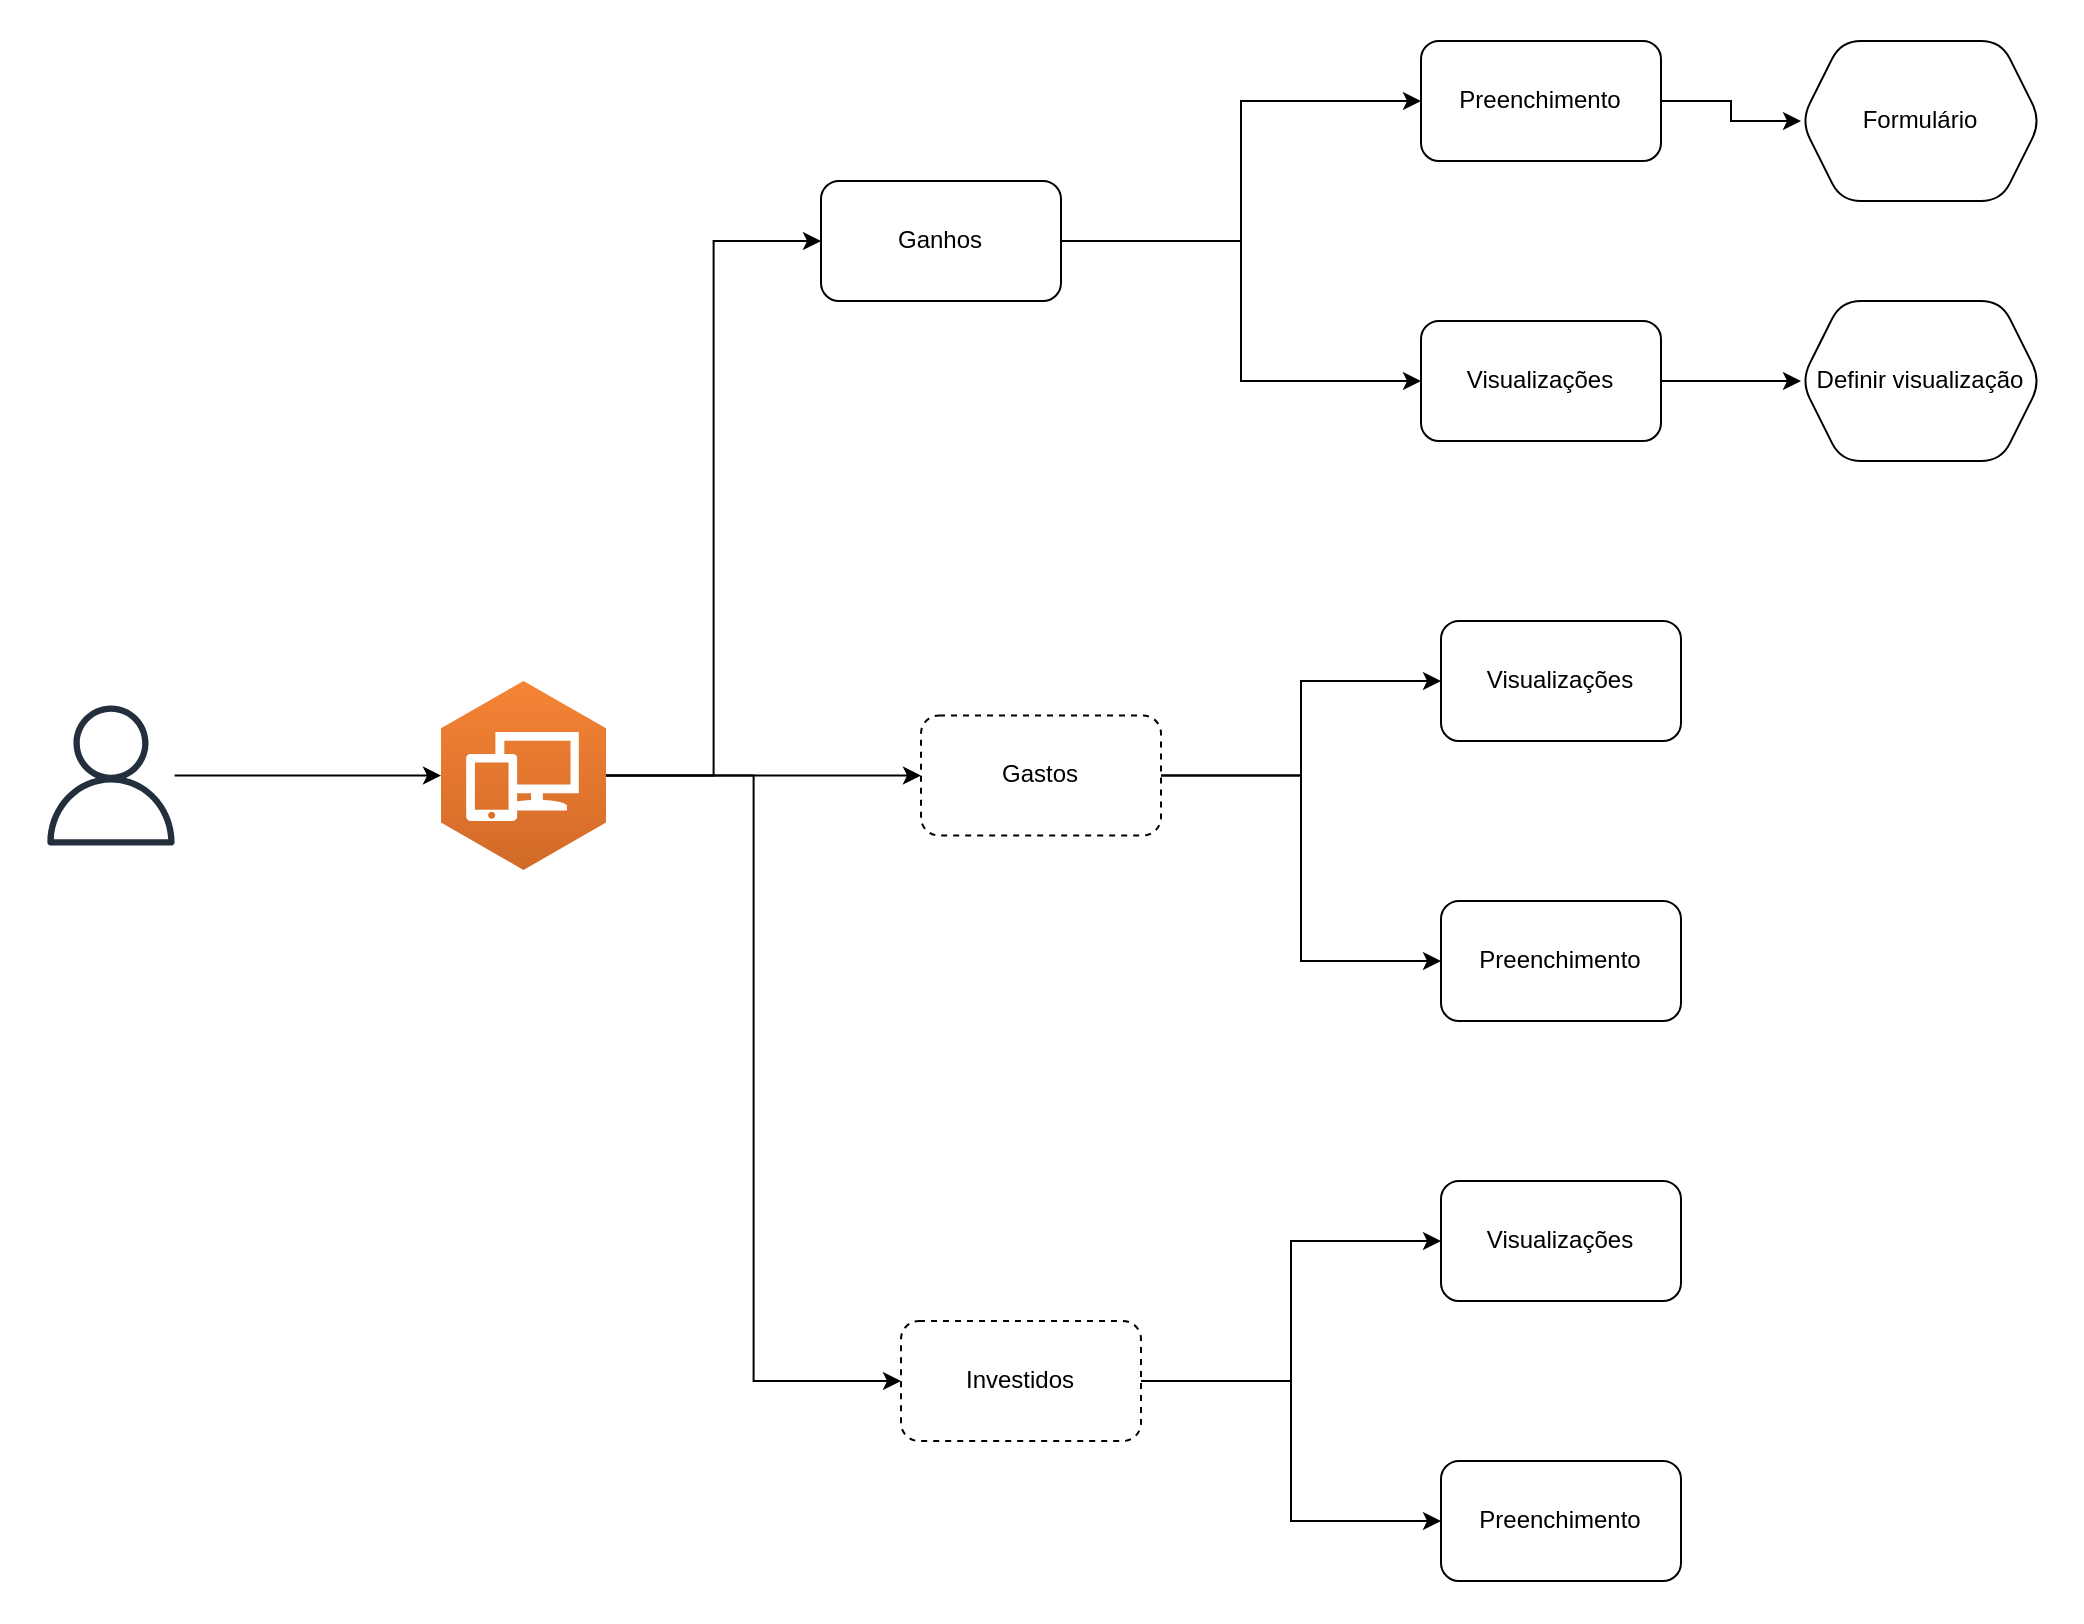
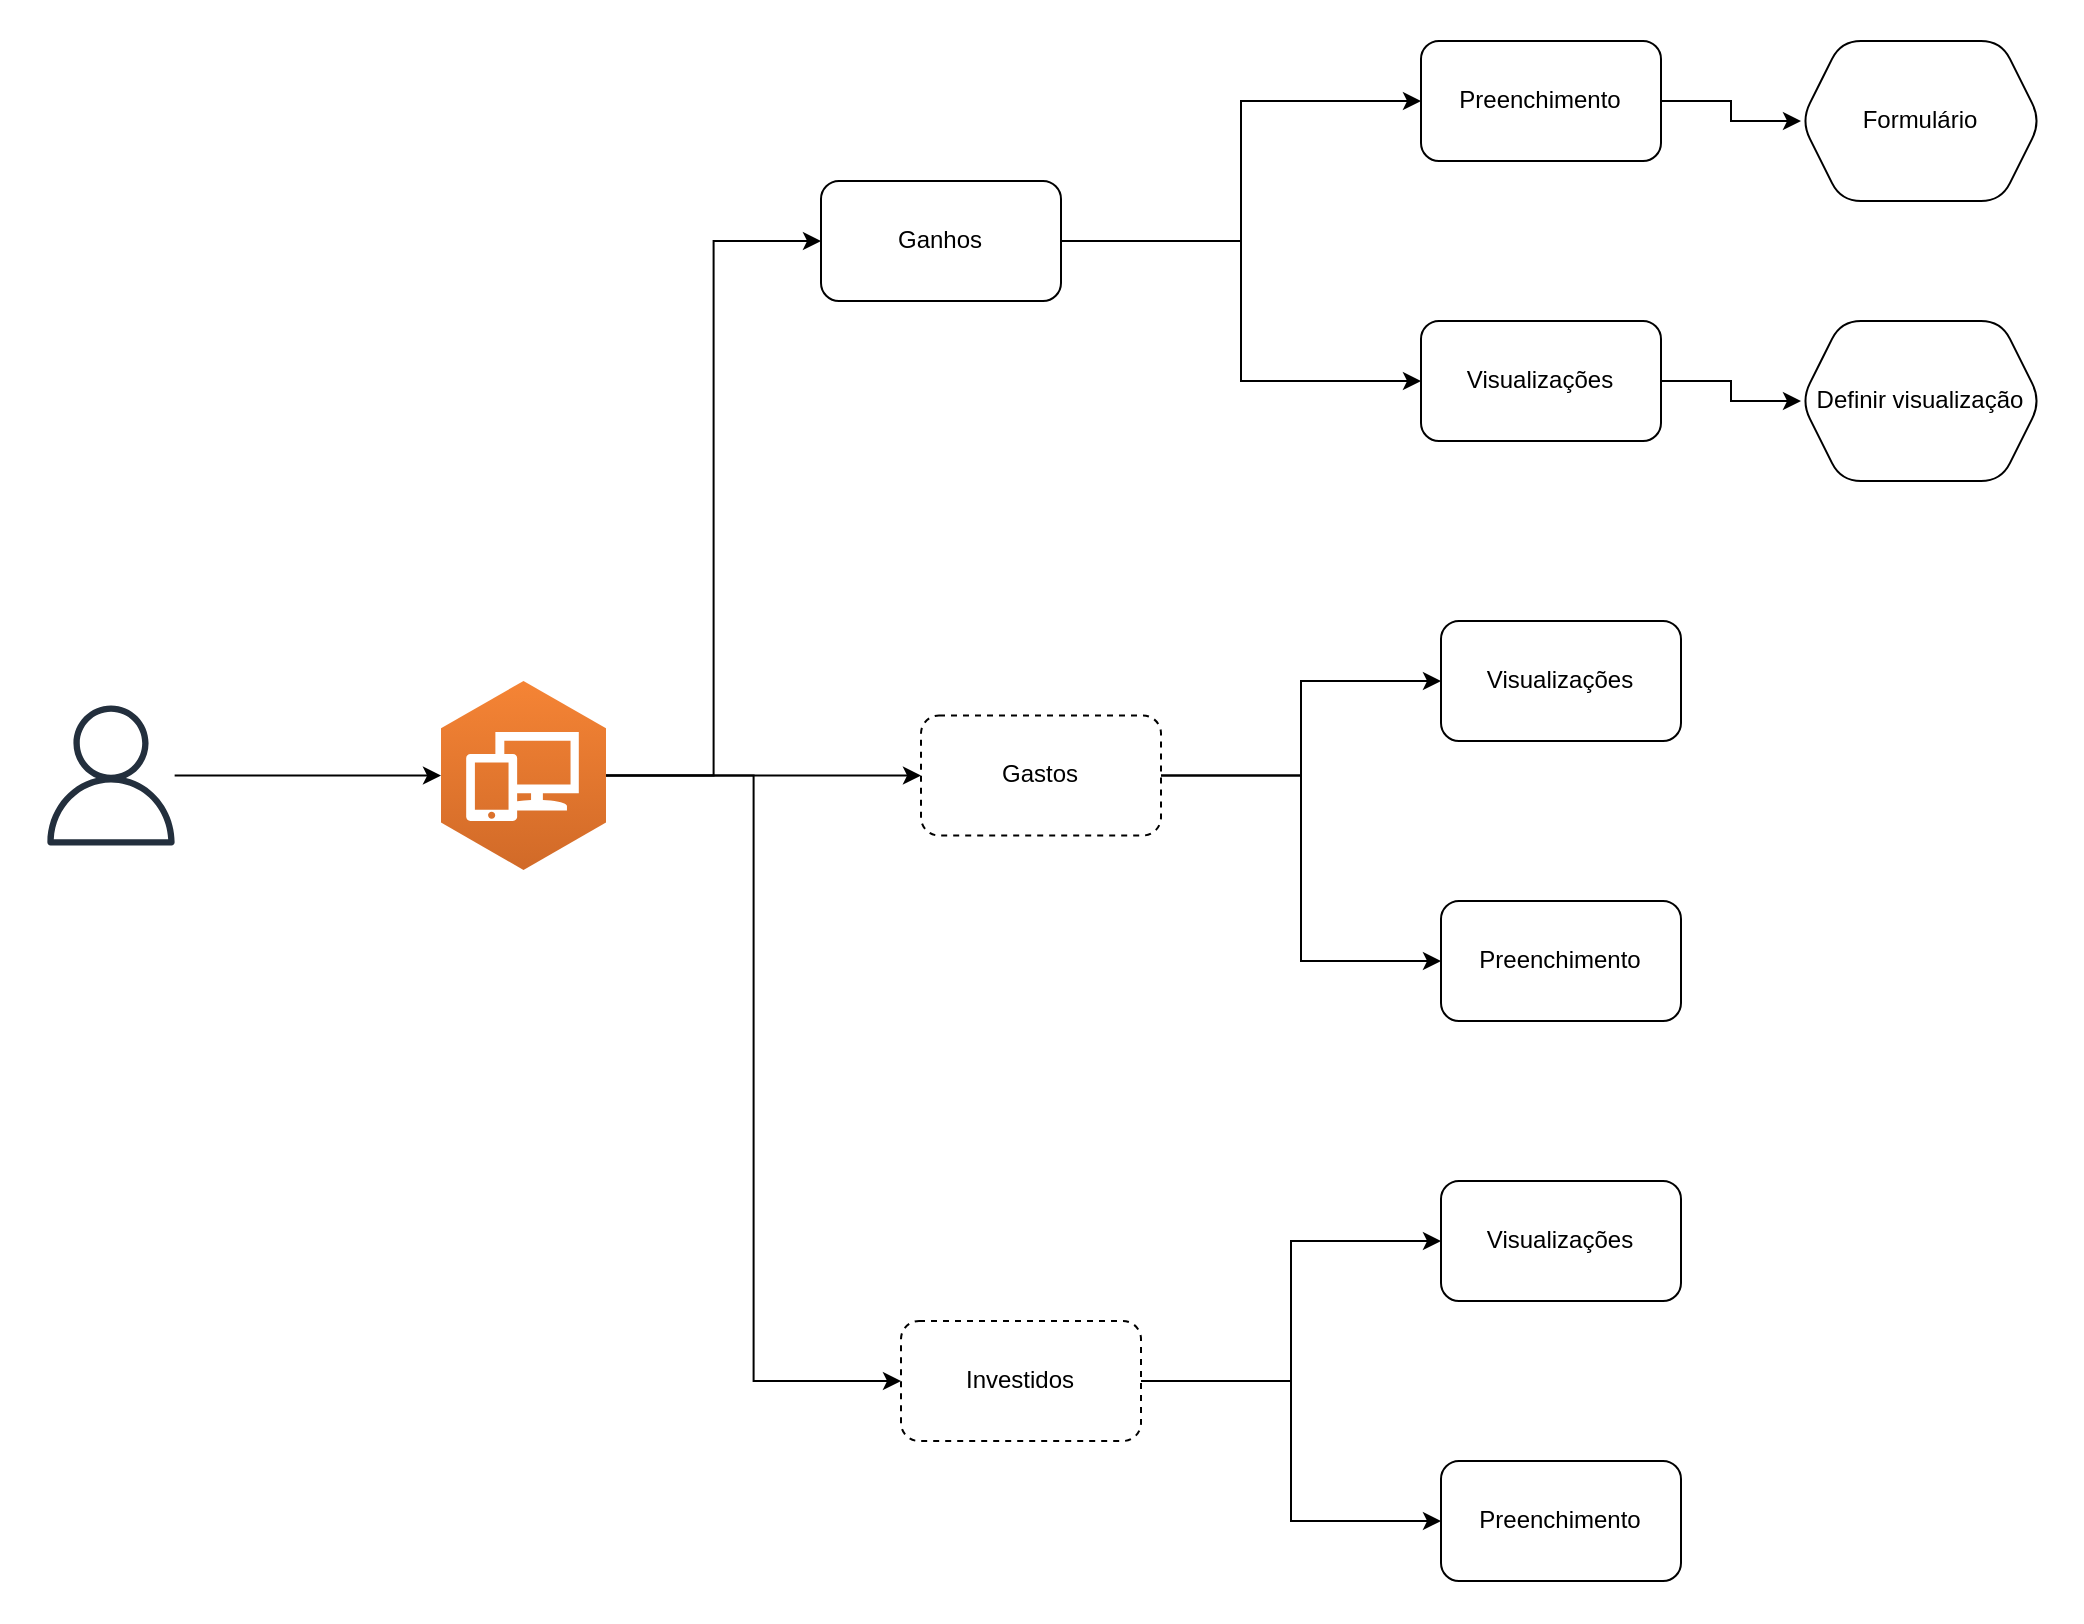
node "Definir visualização": moved (1921, 381) -> (1921, 401)
